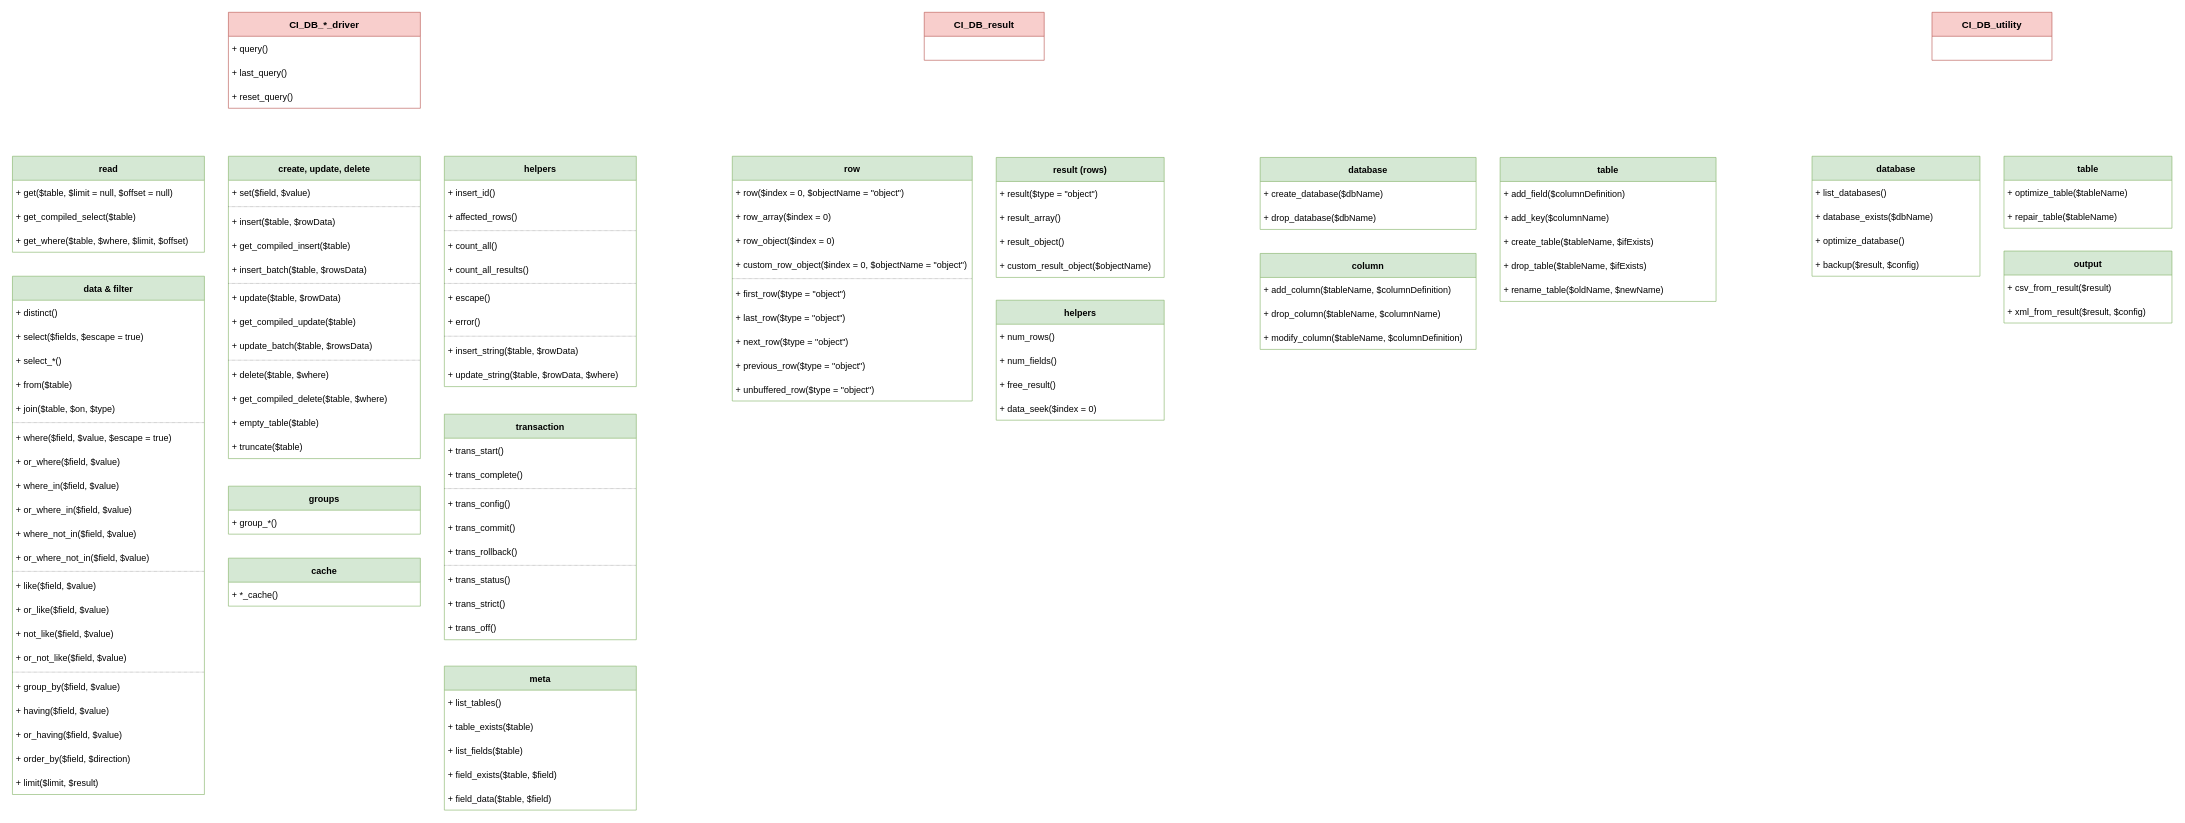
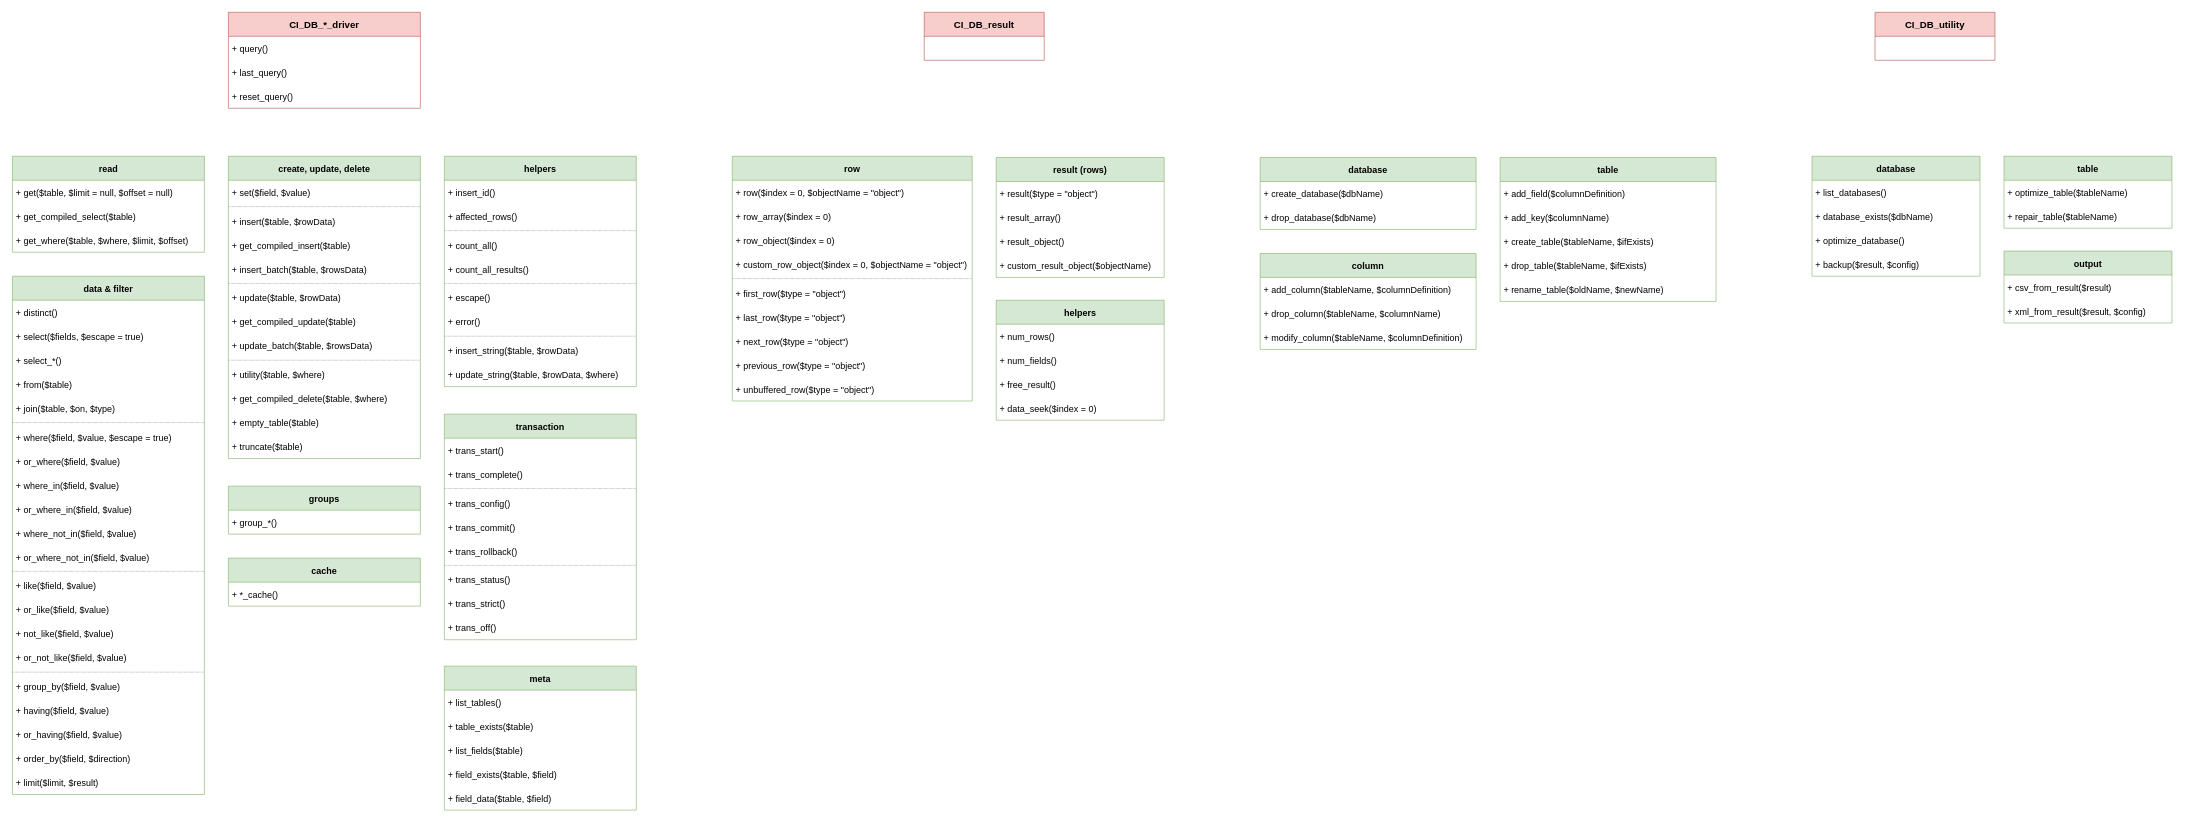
node "CI_DB_utility": moved (1992, 36) -> (1935, 36)
node "+ delete($table, $where)": label "+ delete($table, $where)" -> "+ utility($table, $where)"
